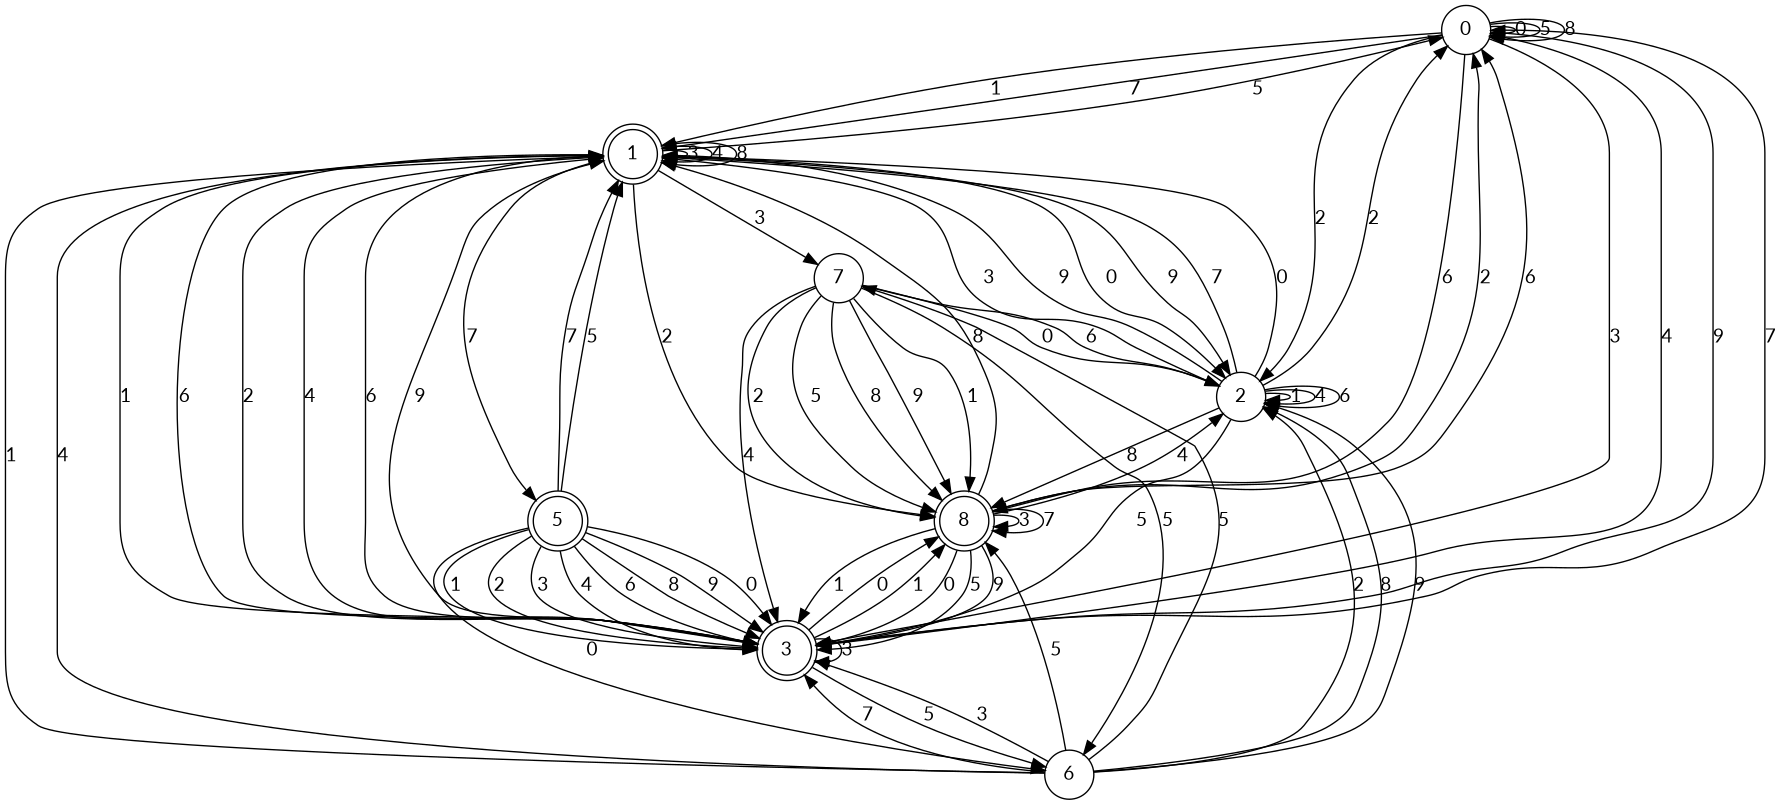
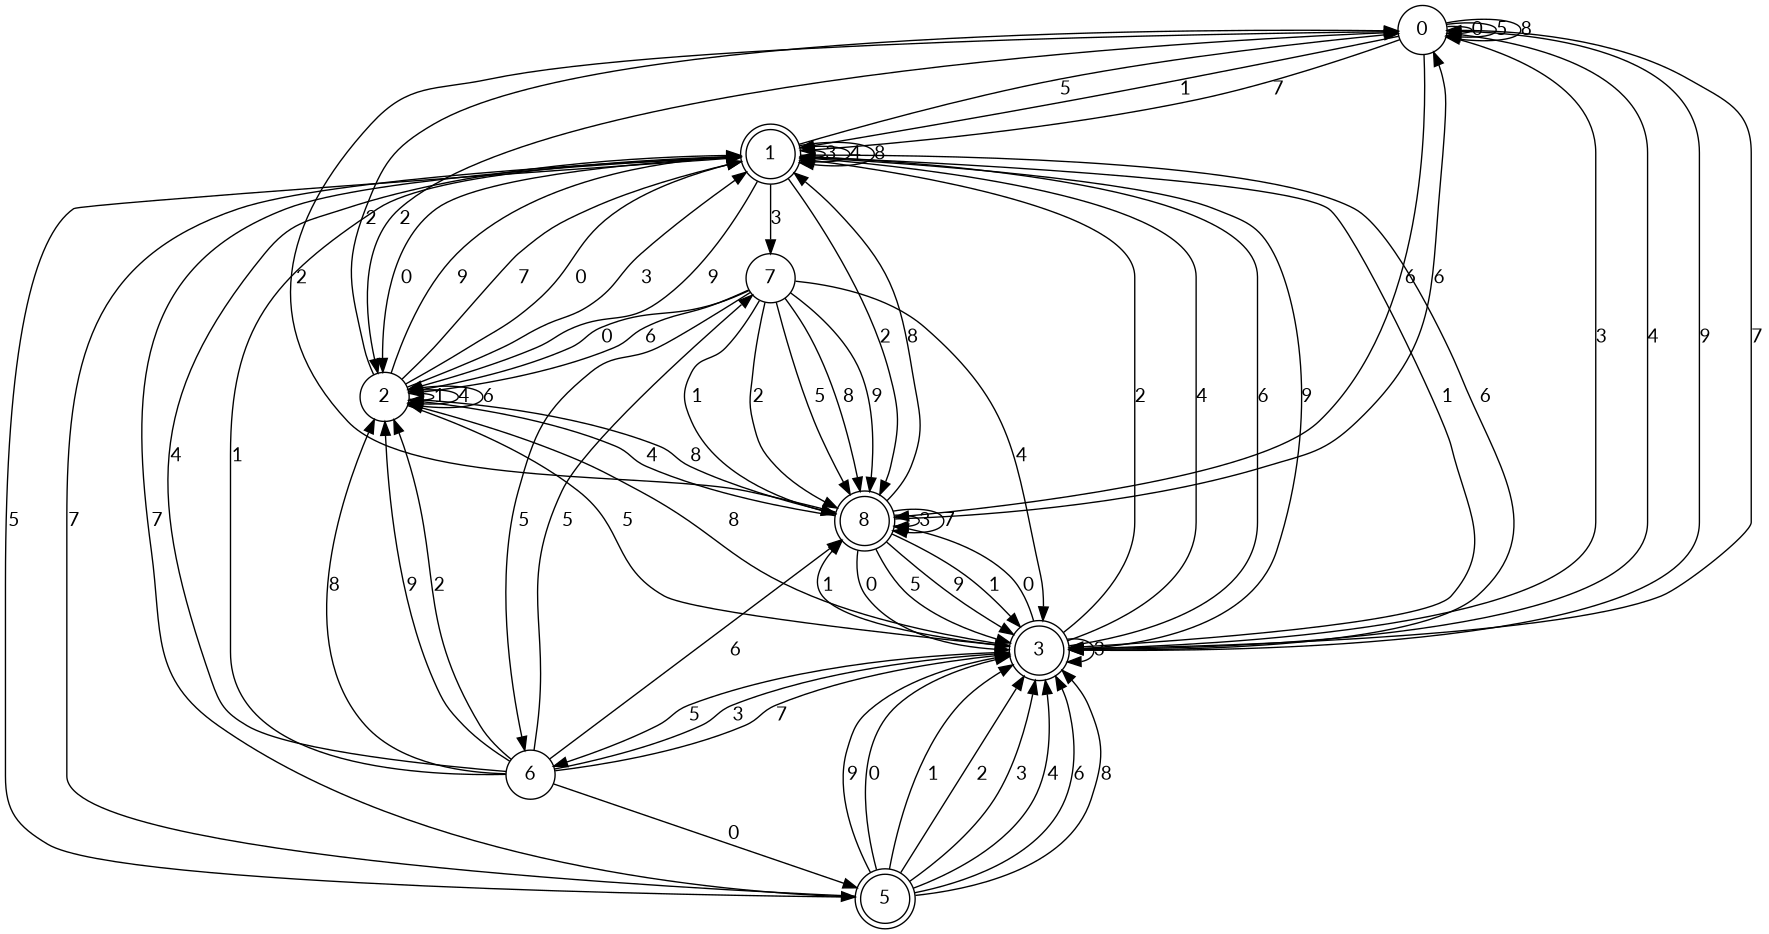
edge "3" -> "2": added, label "8"
edge "6" -> "8": label "5" -> "6"
edge "5" -> "6": reversed
